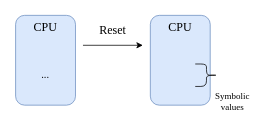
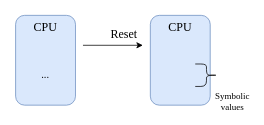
node "Reset": moved (113, 30) -> (124, 34)
